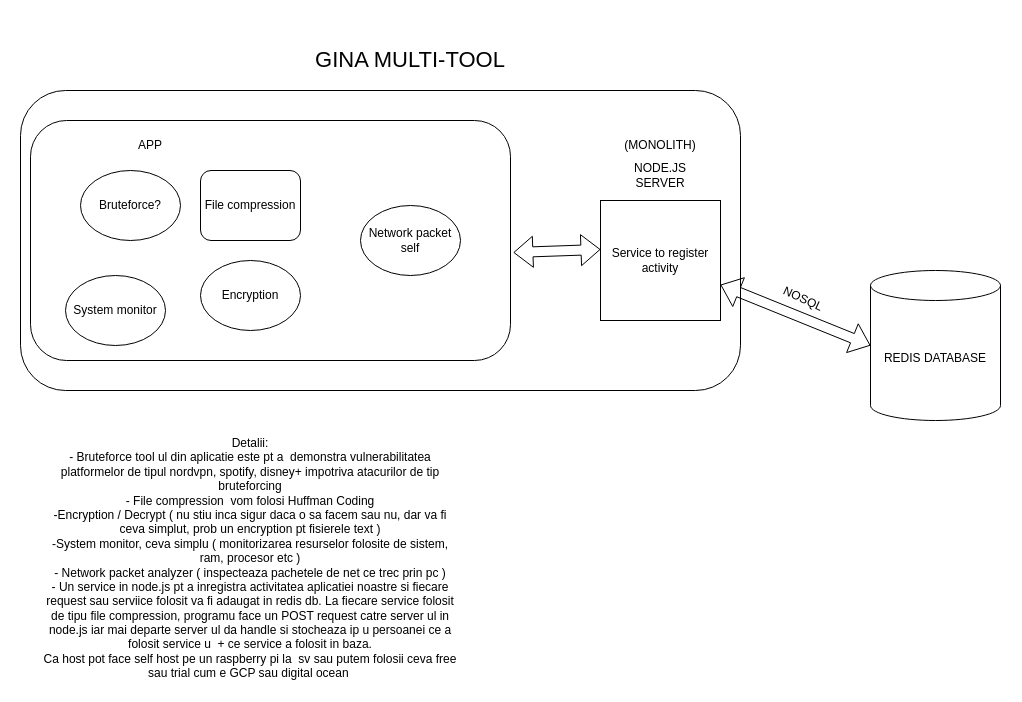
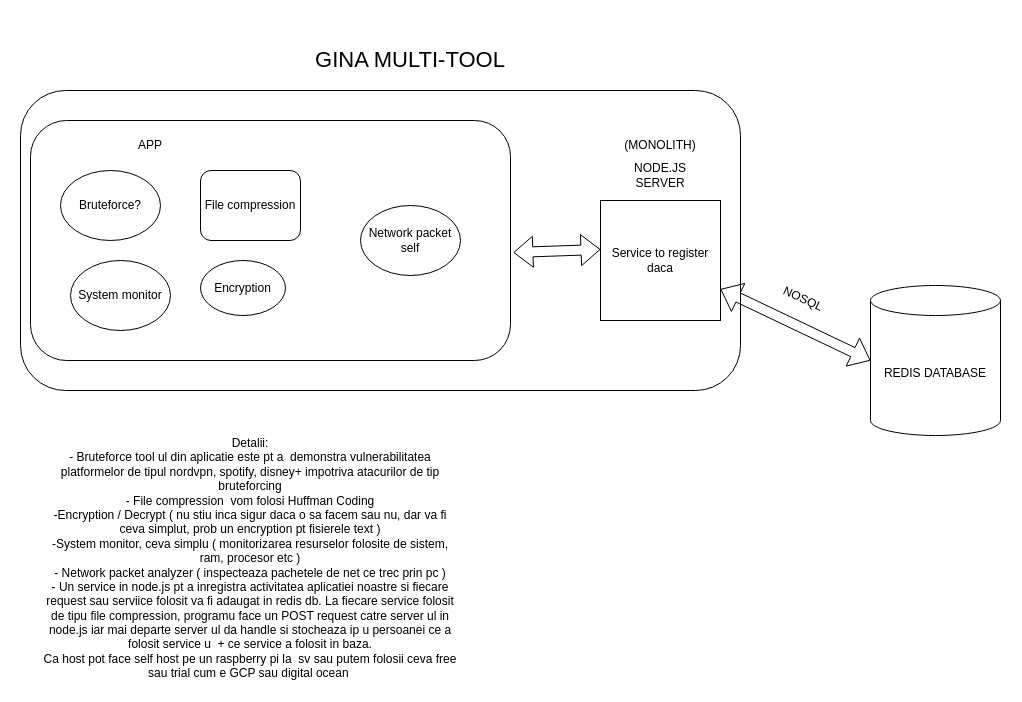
node "Bruteforce?": moved (131, 206) -> (111, 206)
node "Service to register activity": label "Service to register activity" -> "Service to register daca"
node "Encryption": size 100x70 -> 85x55
node "System monitor": moved (116, 311) -> (121, 296)
node "REDIS DATABASE": moved (936, 346) -> (936, 361)
